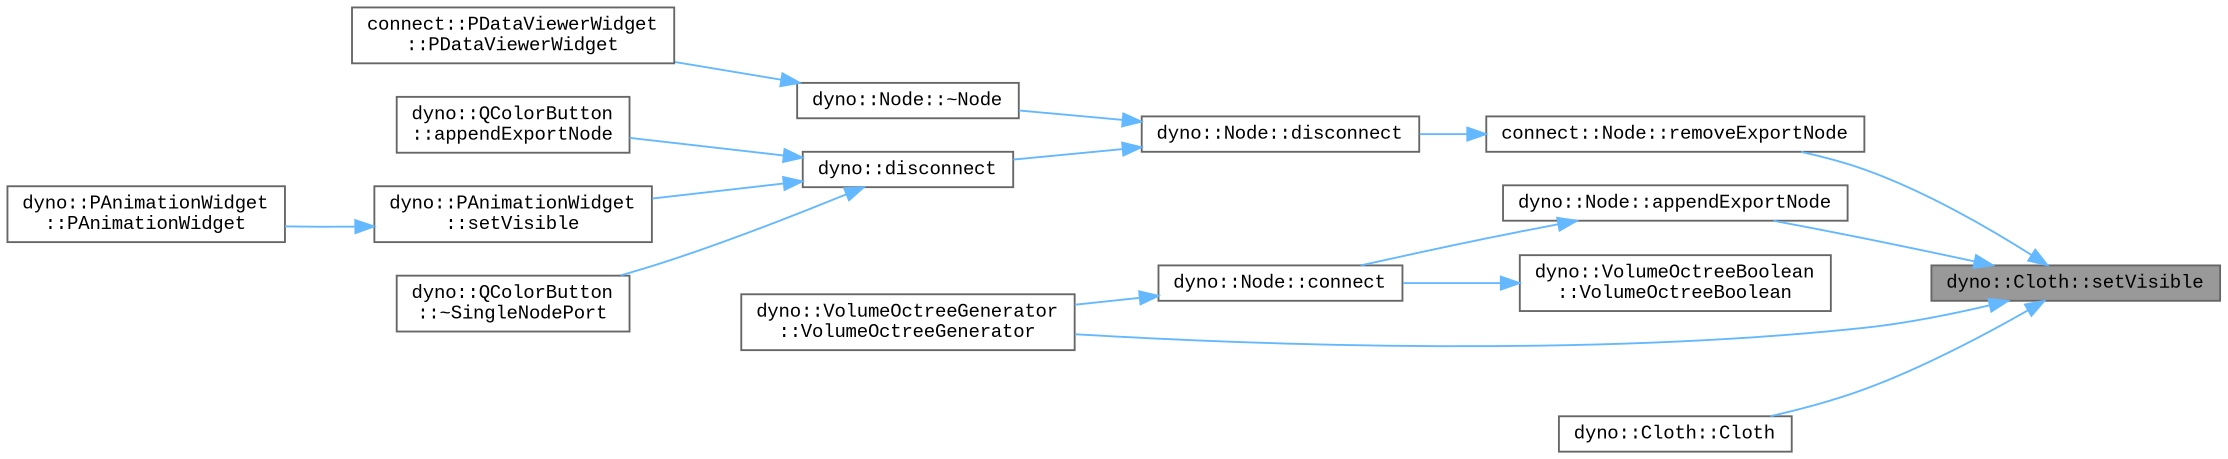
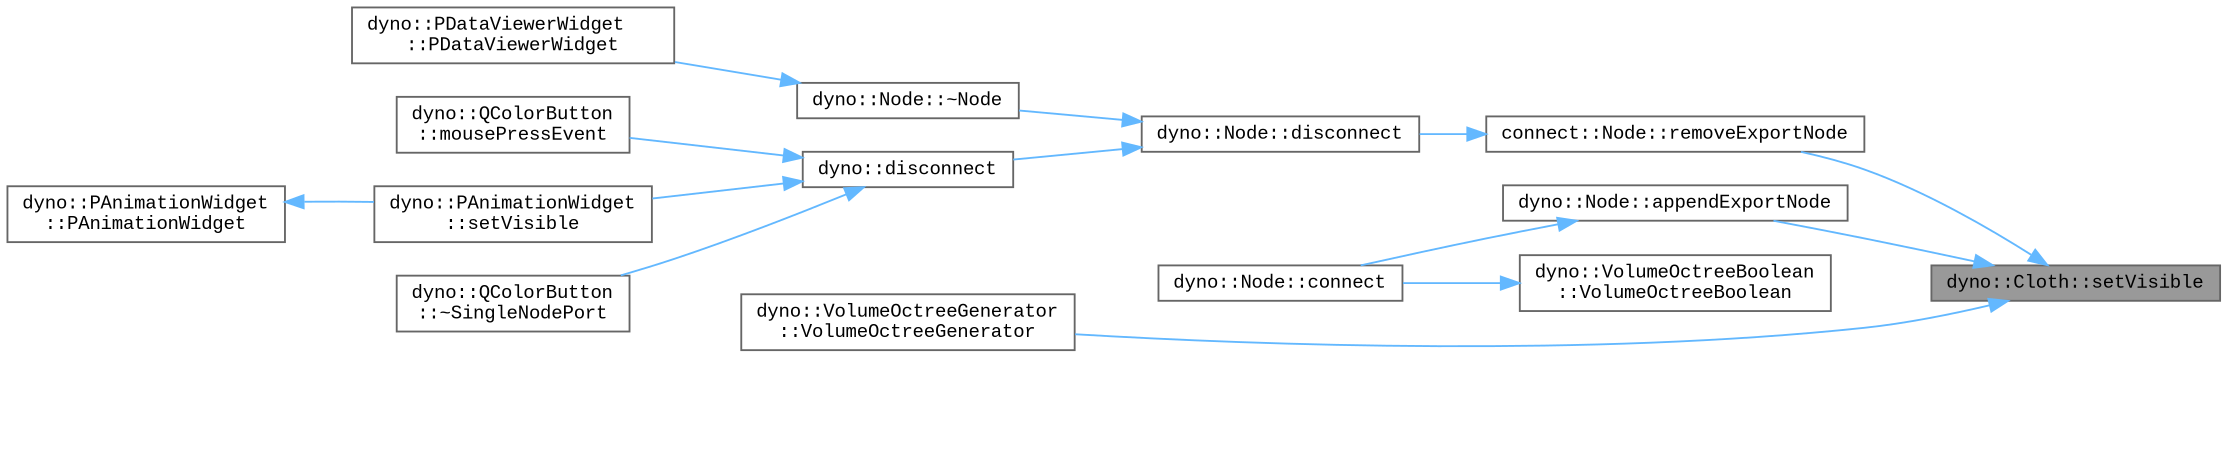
node "connect::PDataViewerWidget ::PDataViewerWidget": label "connect::PDataViewerWidget ::PDataViewerWidget" -> "dyno::PDataViewerWidget ::PDataViewerWidget"
node "dyno::QColorButton ::appendExportNode": label "dyno::QColorButton ::appendExportNode" -> "dyno::QColorButton ::mousePressEvent"
edge "dyno::PAnimationWidget ::PAnimationWidget" -> "dyno::PAnimationWidget ::setVisible": reversed
edge "dyno::VolumeOctreeGenerator ::VolumeOctreeGenerator" -> "dyno::Node::connect": removed
node "dyno::Cloth::Cloth": removed
